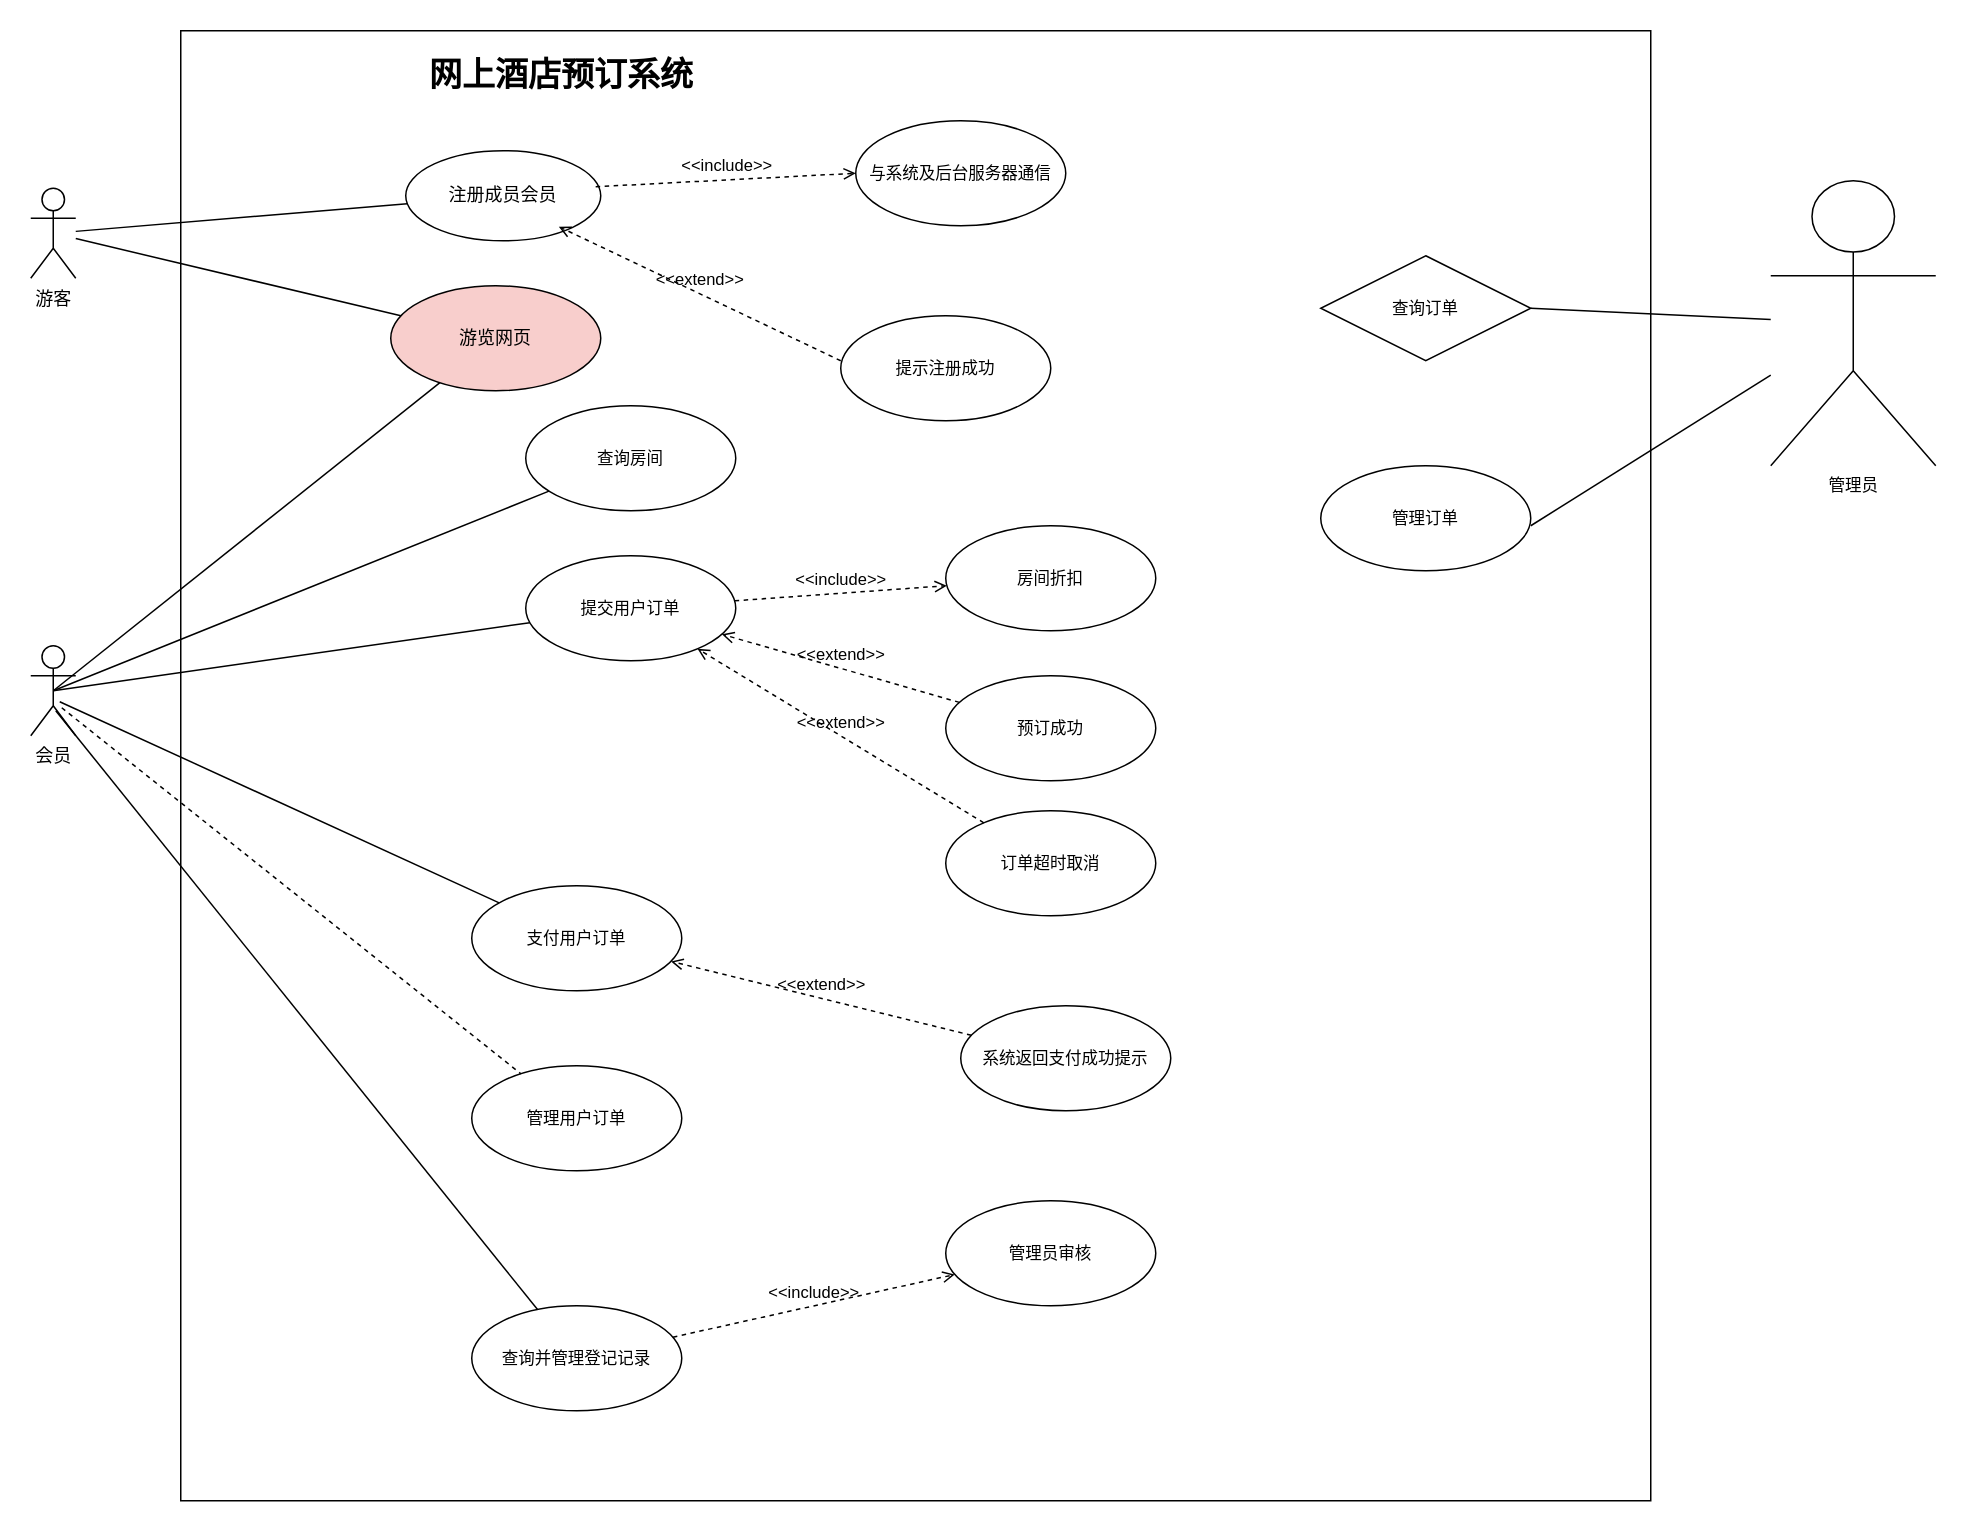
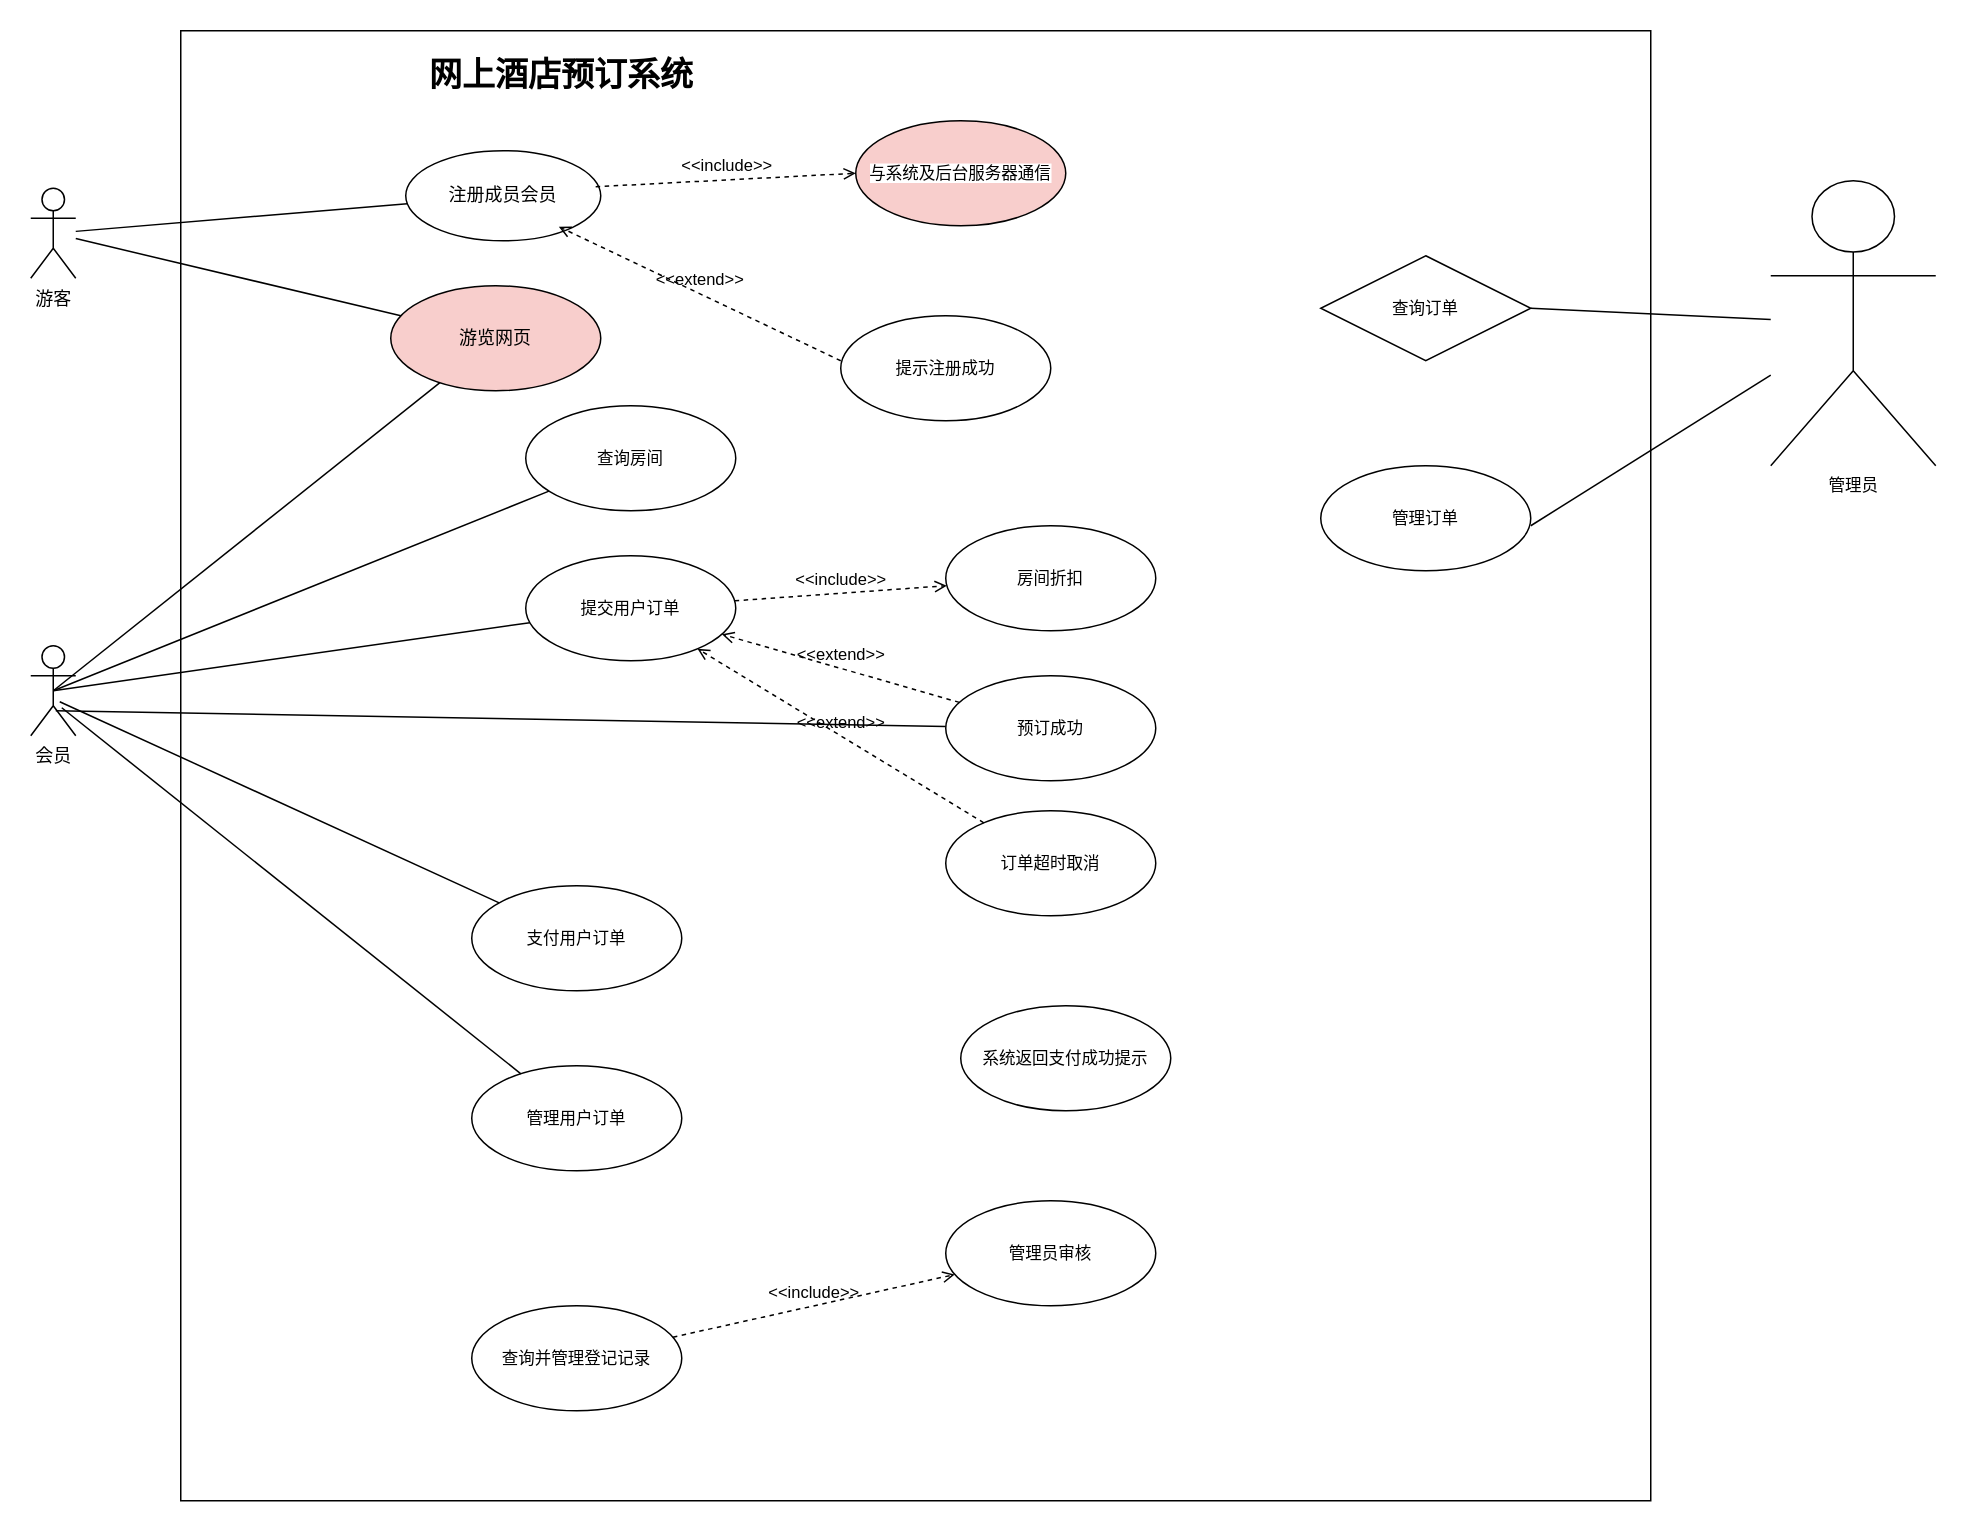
node "与系统及后台服务器通信": fillcolor #ffffff -> #f8cecc
edge "会员" -- "管理用户订单": style dashed -> solid
edge "系统返回支付成功提示" -> "支付用户订单": removed, label "<<extend>>"
edge "会员" -- "查询并管理登记记录": now "会员" -- "预订成功"
